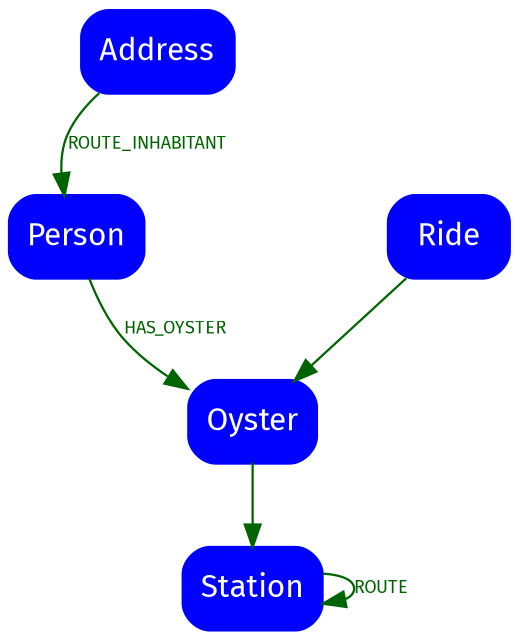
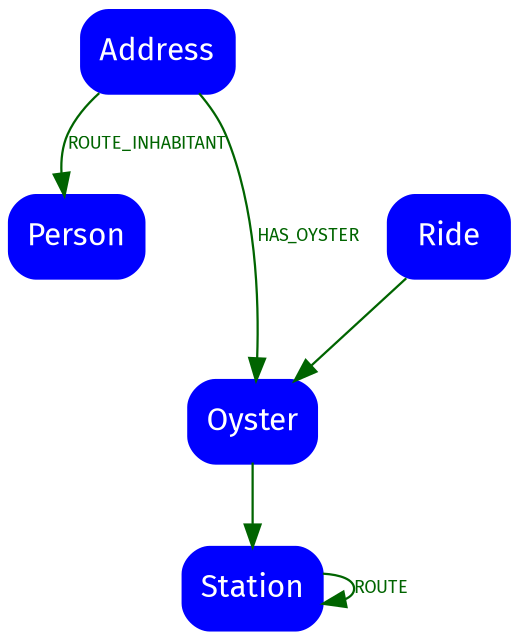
edge "Person" -> "Oyster": now "Address" -> "Oyster"
